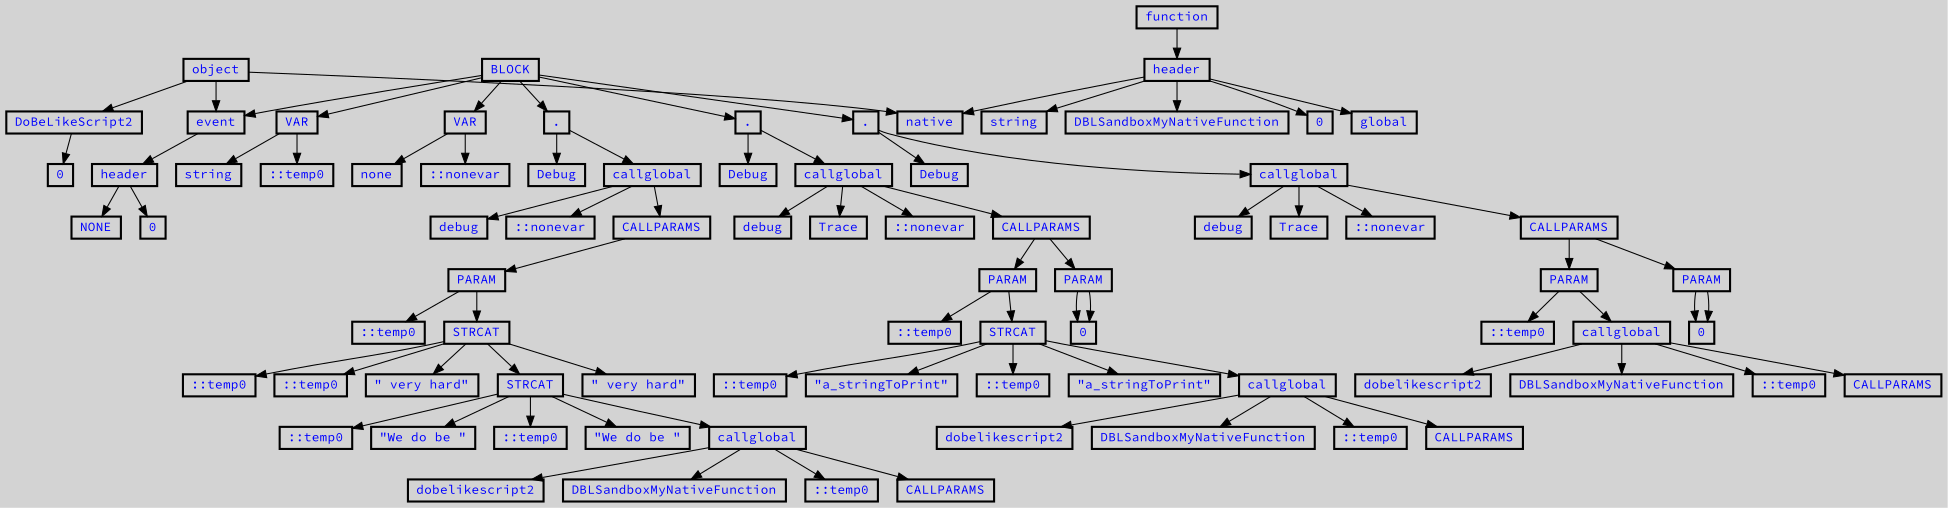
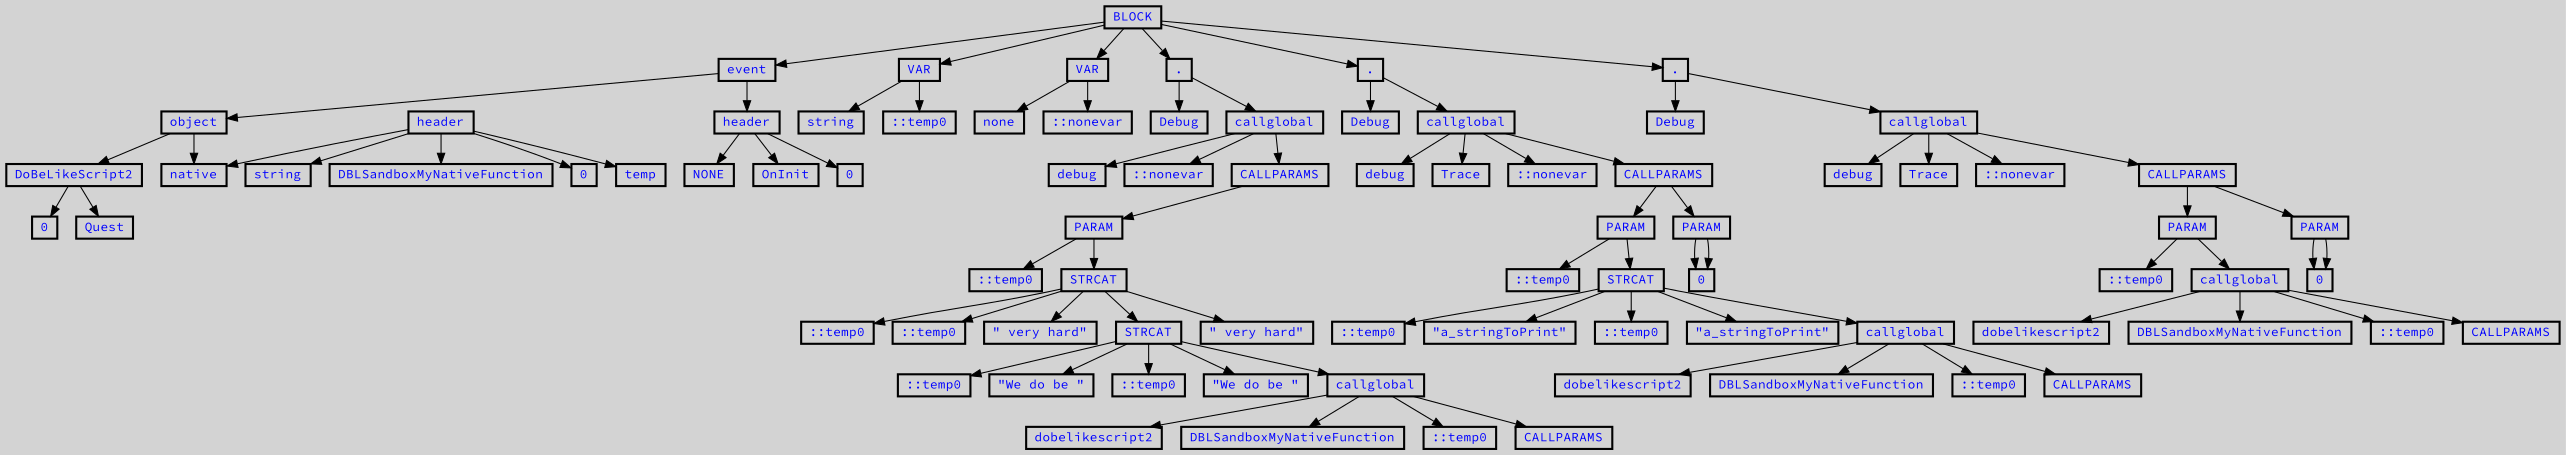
node "function": removed
edge "object" -> "event": reversed
node "global": label "global" -> "temp"
node "OnInit": added
node "Quest": added
